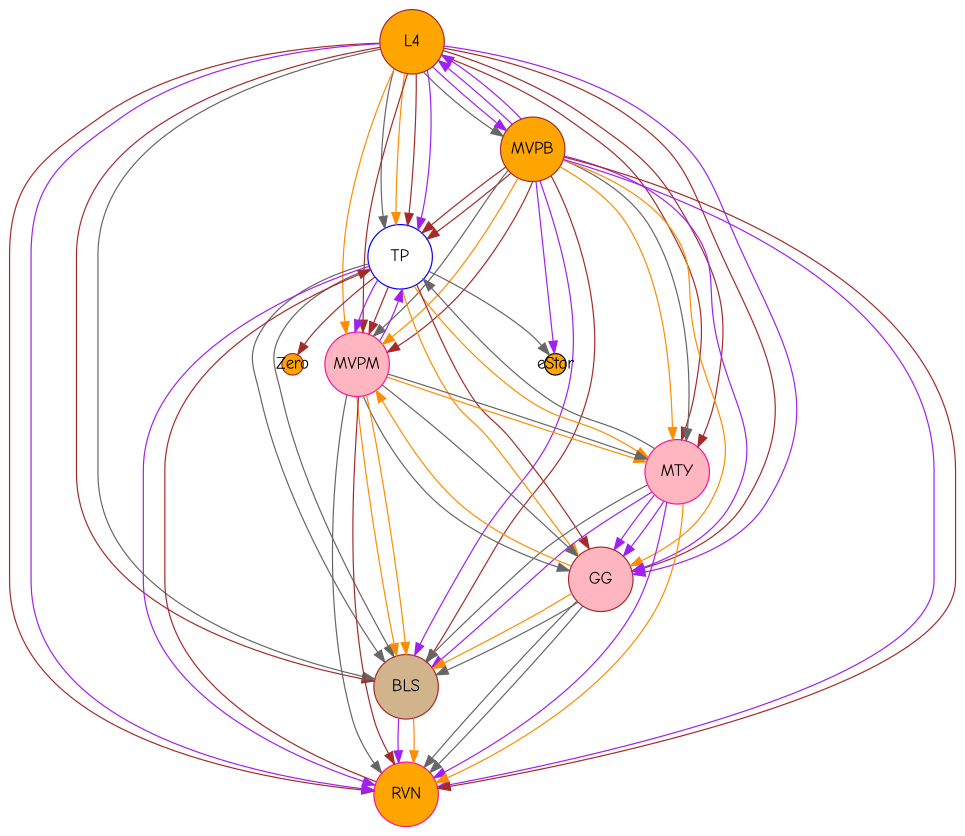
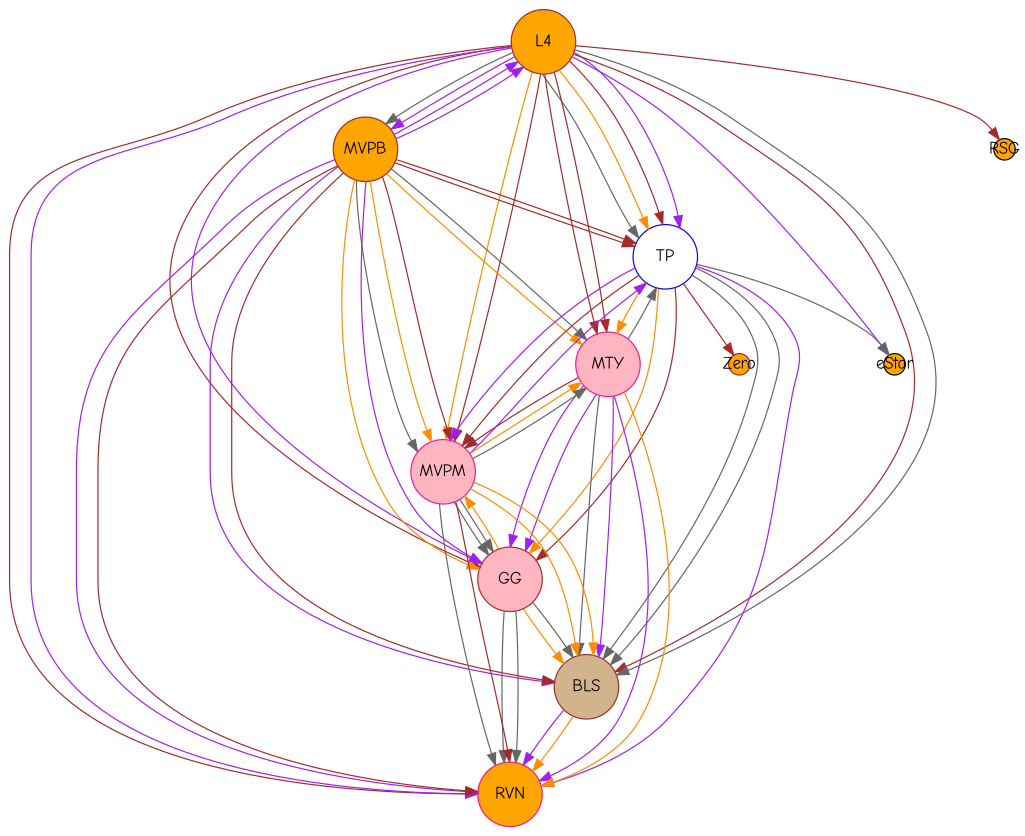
node "RSG": added
edge "MVPB" -> "eStar": now "L4" -> "eStar"
edge "MTY" -> "MVPM": added
edge "RVN" -> "TP": removed
